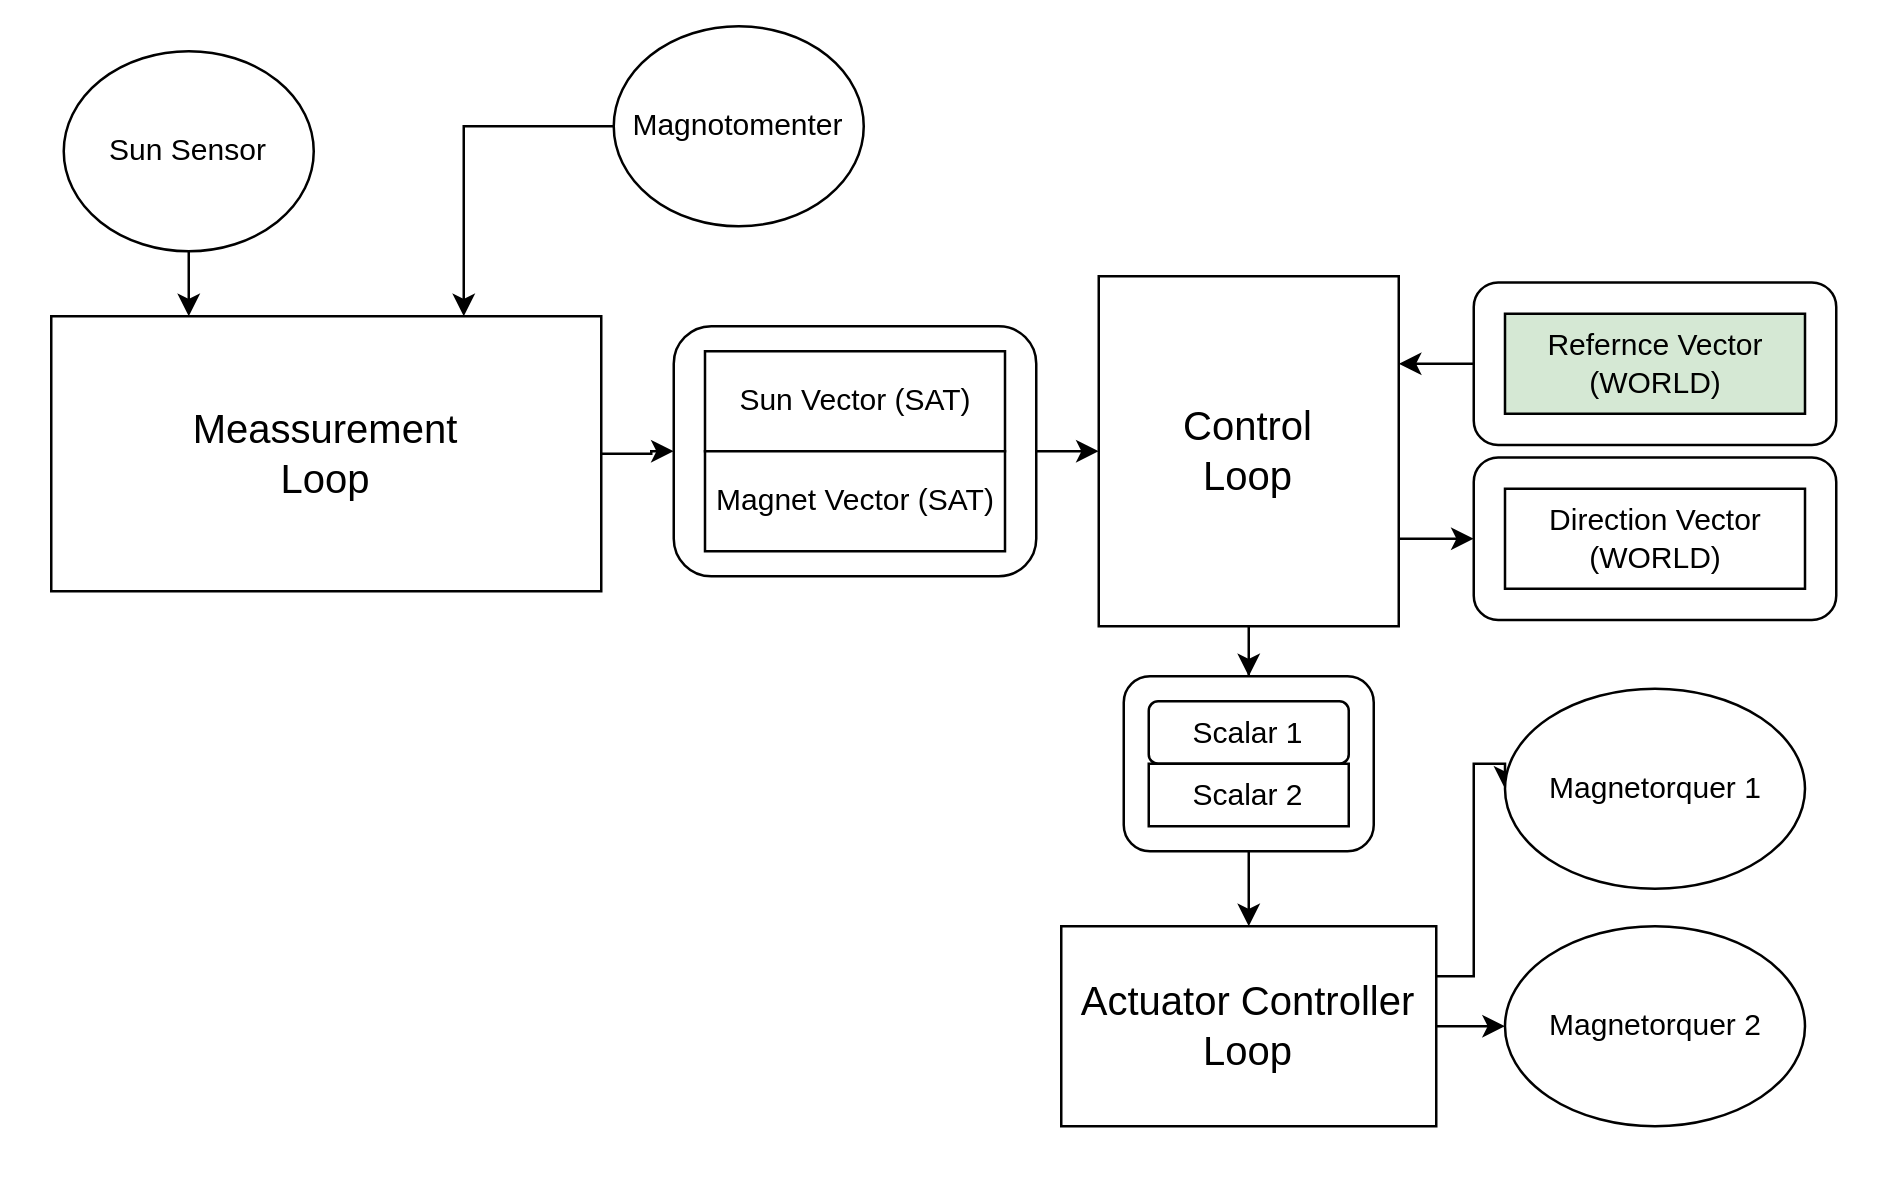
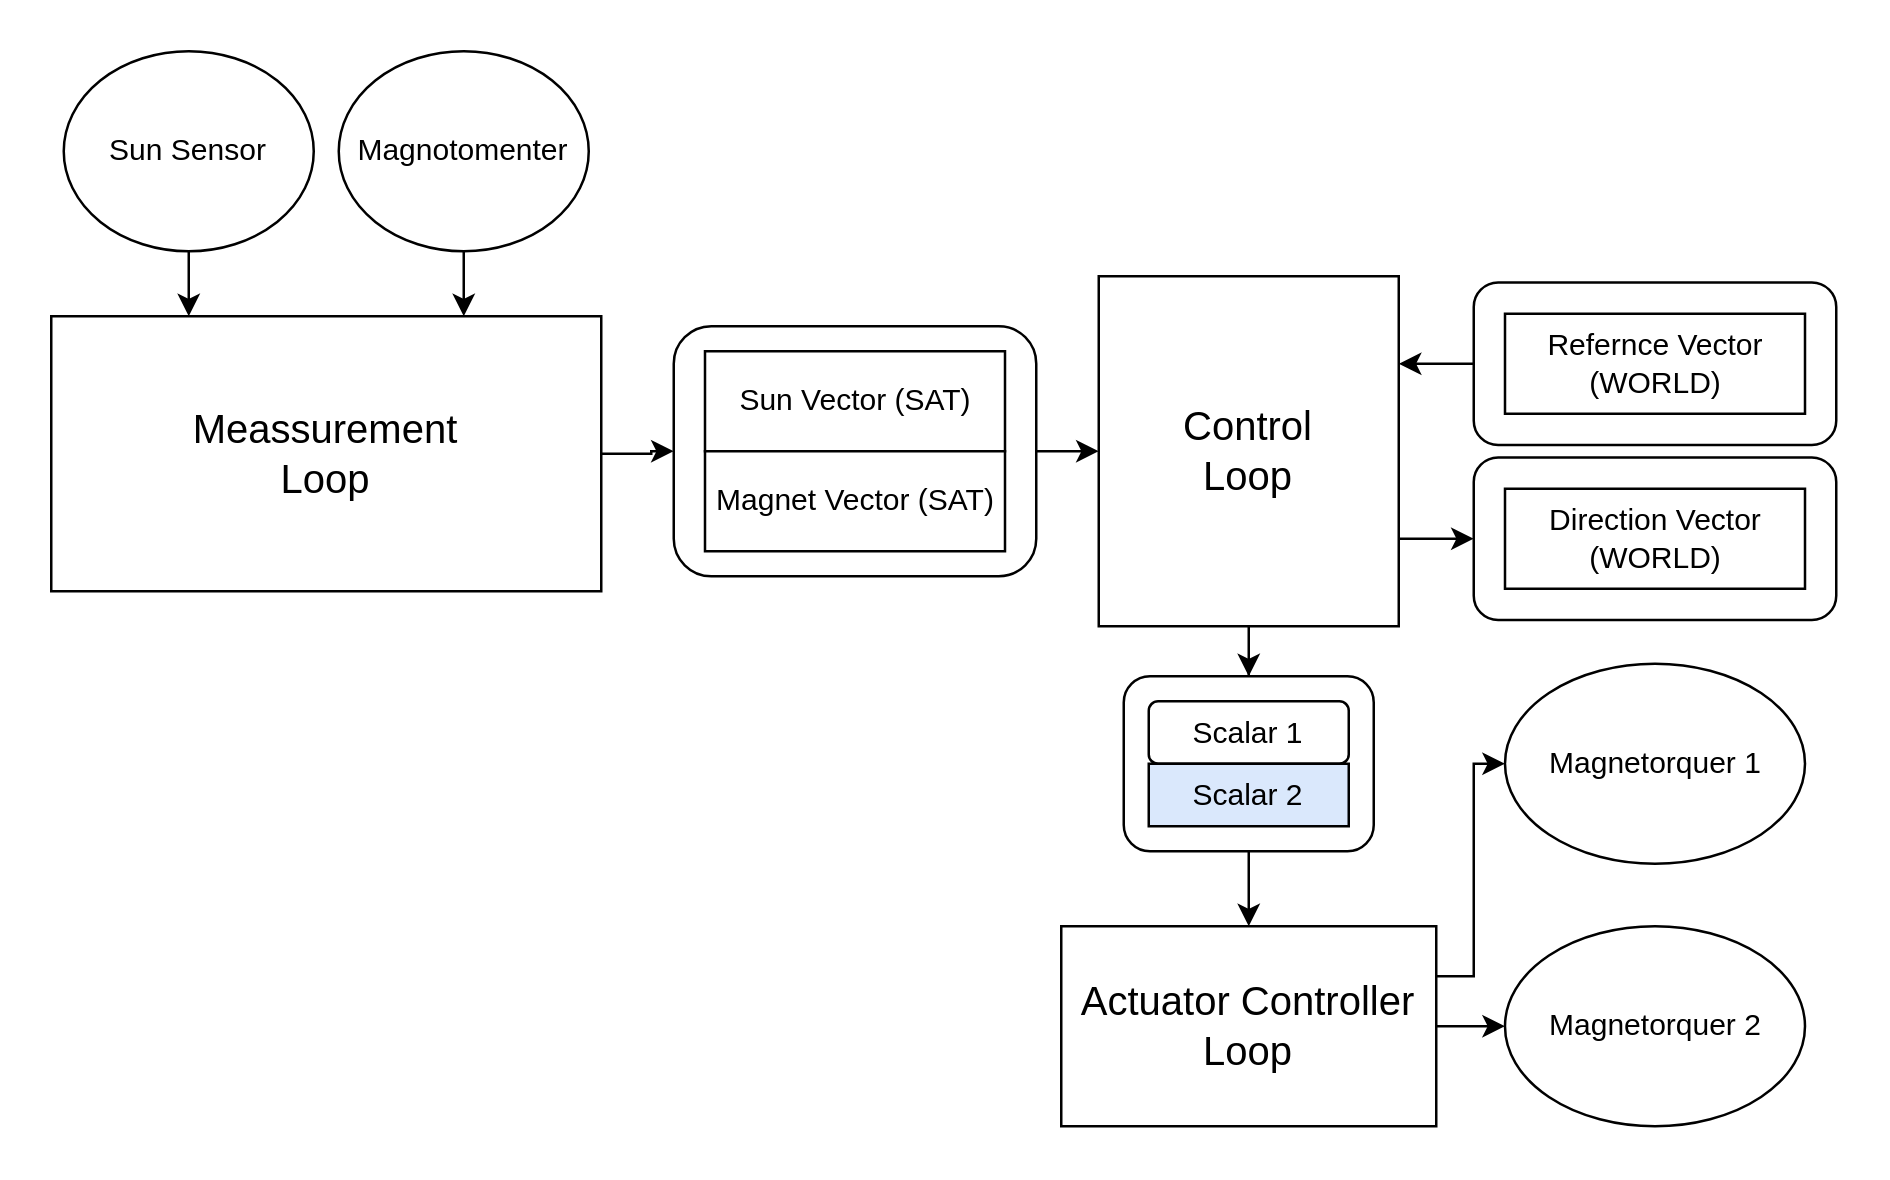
node "Magnotomenter": moved (739, 126) -> (464, 151)
node "Refernce Vector (WORLD)": fillcolor #d5e8d4 -> #ffffff
node "Magnetorquer 1": moved (1655, 789) -> (1655, 764)
node "Scalar 2": fillcolor #ffffff -> #dae8fc
